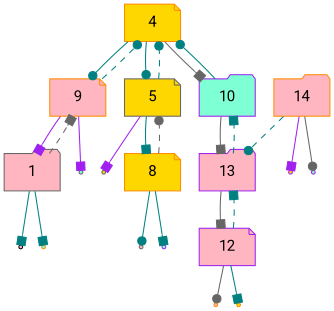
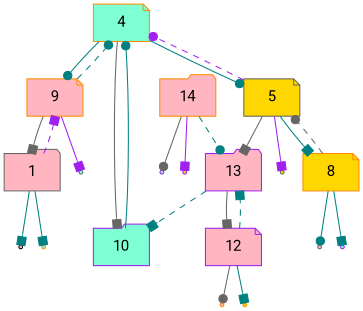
node "4": fillcolor gold -> aquamarine
edge "5" -> "4": color teal -> purple
edge "9" -> "1": color purple -> gray40
edge "10" -> "13": now "5" -> "13"
edge "1" -> "9": color gray40 -> purple
